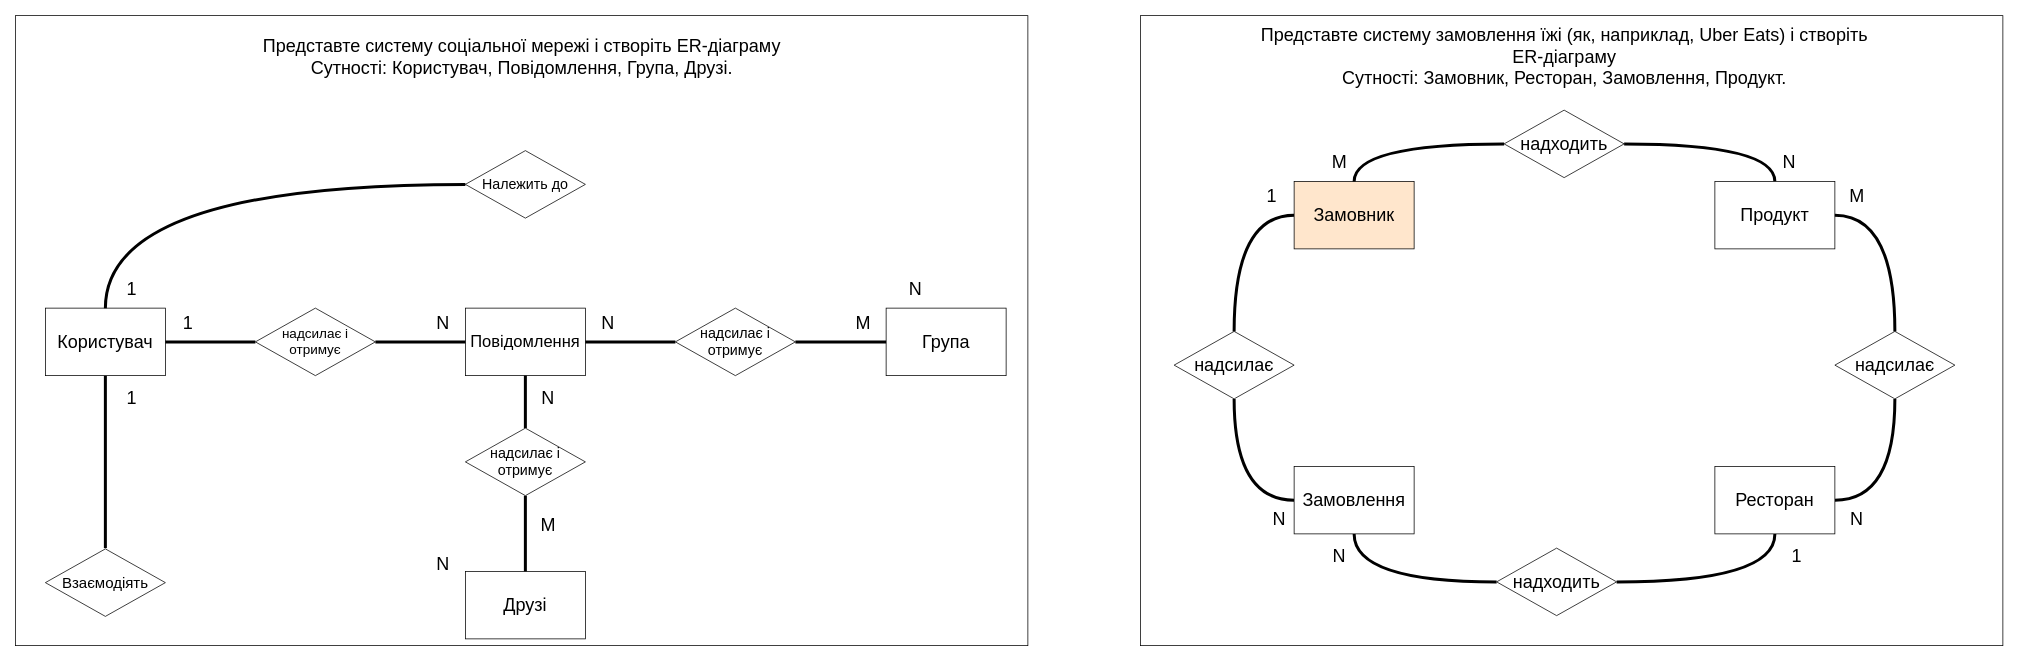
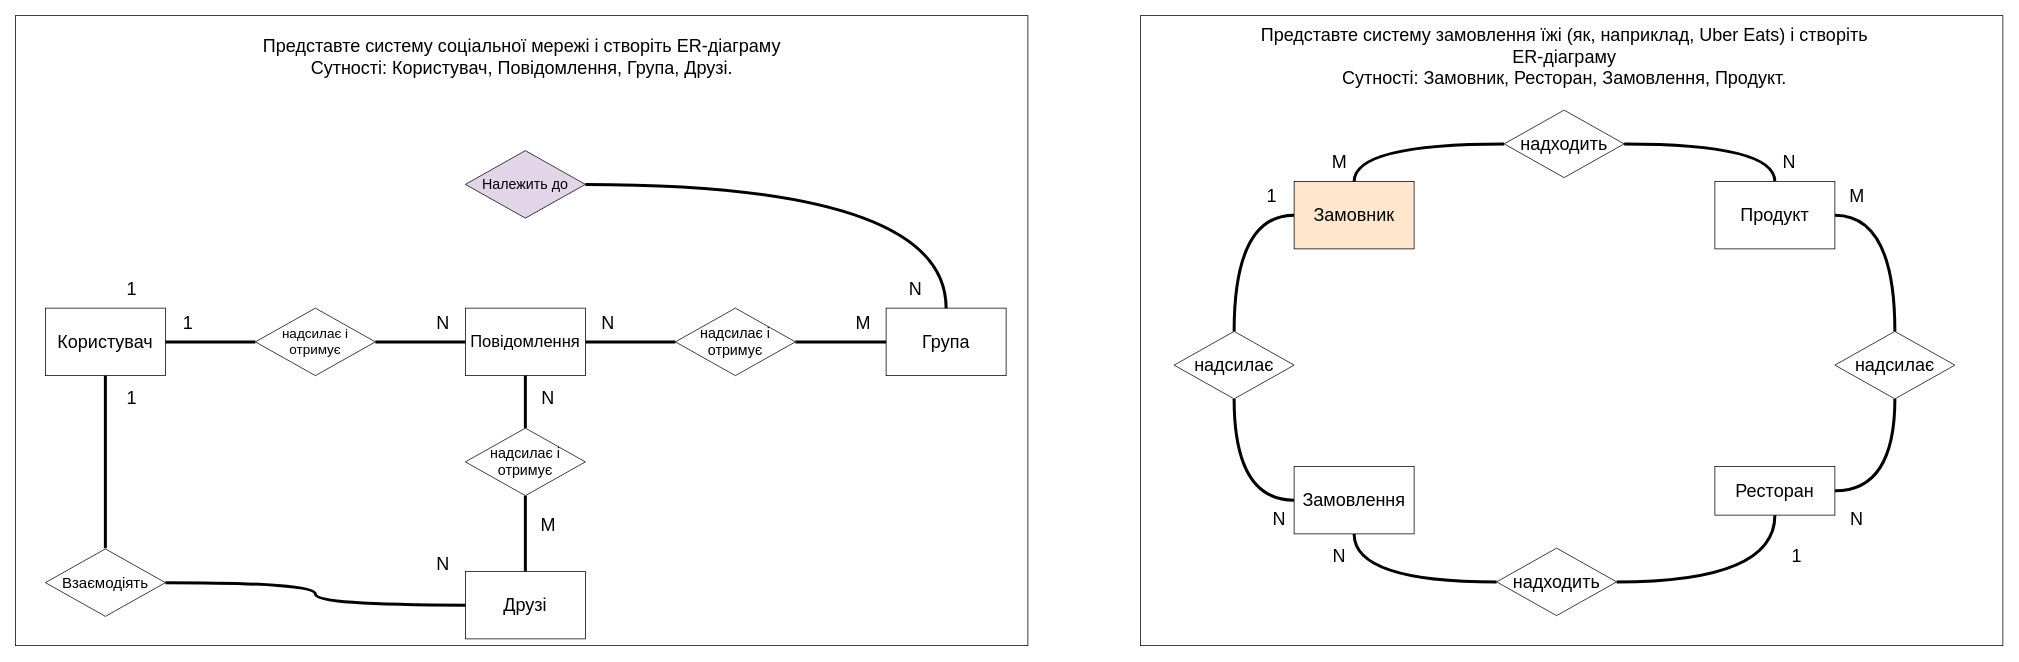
node "Належить до": fillcolor #ffffff -> #e1d5e7
edge "Належить до" -- "Користувач": removed
edge "Належить до" -- "Група": added
node "Ресторан": size 120x68 -> 120x49
edge "Взаємодіять" -- "Друзі": added
